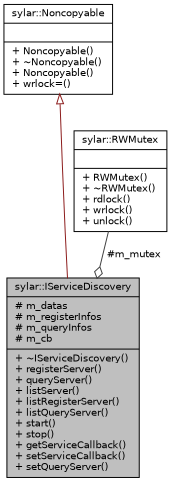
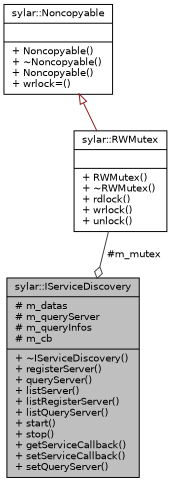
edge "sylar::IServiceDiscovery" -> "sylar::Noncopyable": now "sylar::RWMutex" -> "sylar::Noncopyable"
node "sylar::IServiceDiscovery": text "# m_registerInfos" -> "# m_queryServer"
